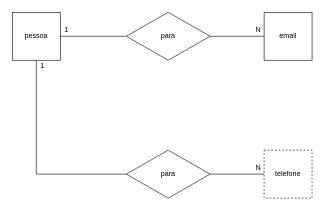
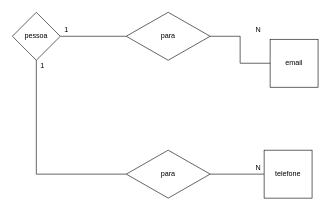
node "pessoa": shape rectangle -> diamond
node "email": moved (288, 36) -> (294, 63)
node "telefone": style dashed -> solid
